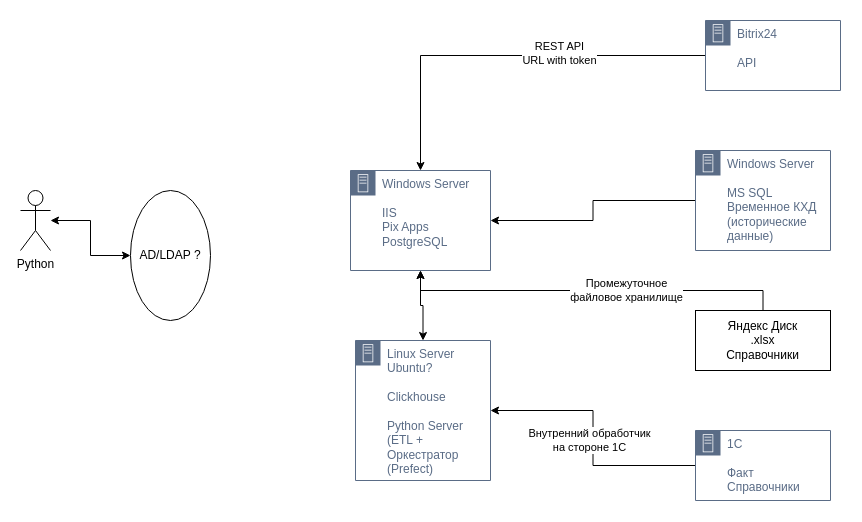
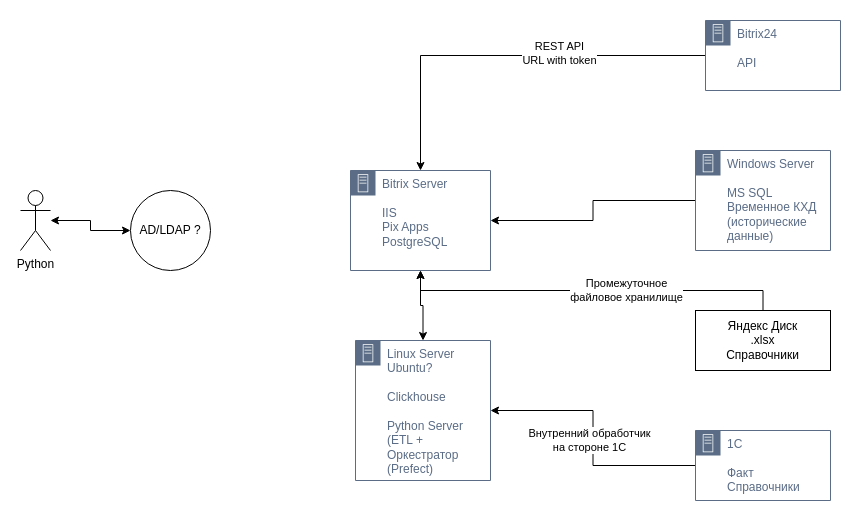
node "Windows Server IIS Pix Apps PostgreSQL": label "Windows Server IIS Pix Apps PostgreSQL" -> "Bitrix Server IIS Pix Apps PostgreSQL"
node "AD/LDAP ?": size 80x130 -> 80x80
